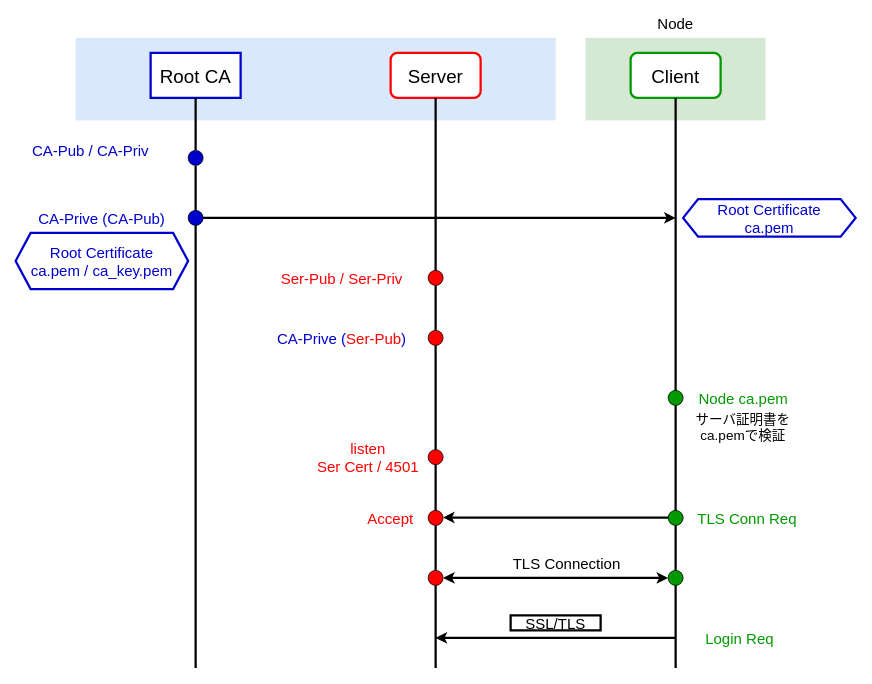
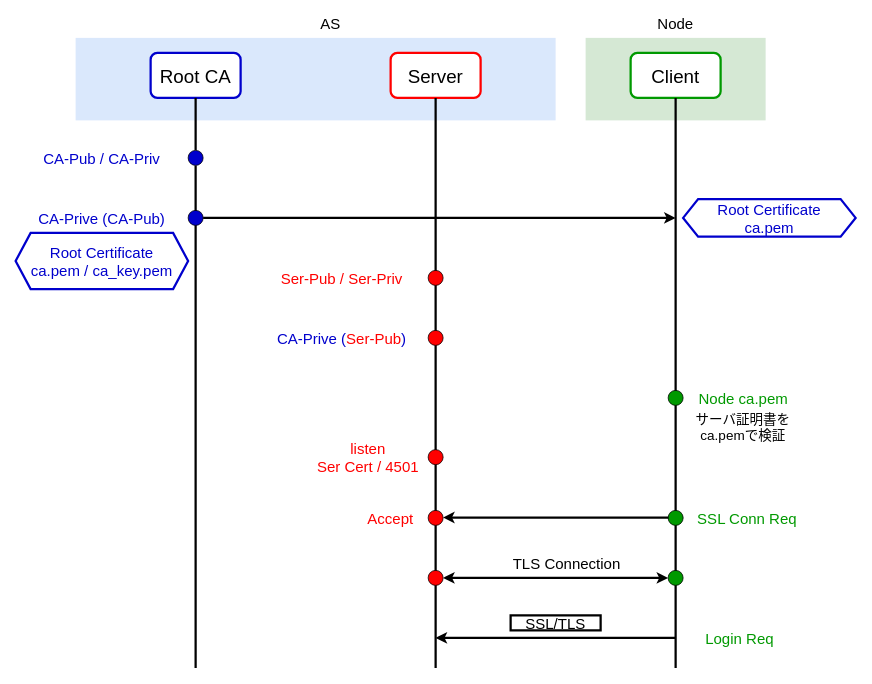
node "AS": added
node "Root CA": shape rectangle -> rounded rectangle
node "CA-Pub / CA-Priv": moved (90, 150) -> (102, 158)
node "TLS Conn Req": label "TLS Conn Req" -> "SSL Conn Req"
